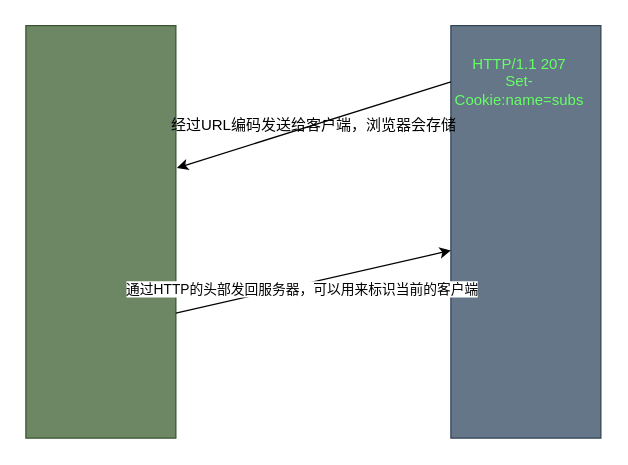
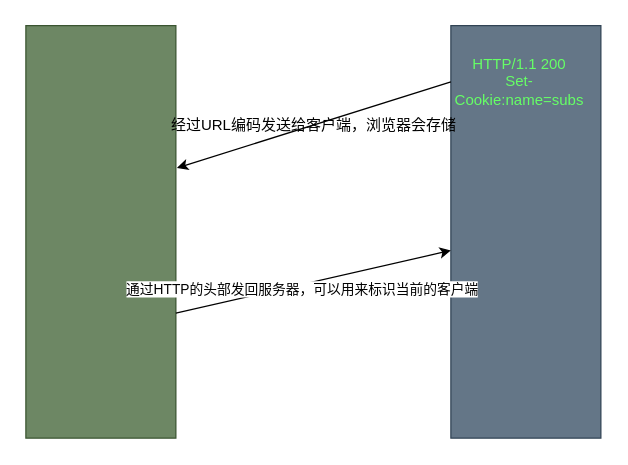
node "HTTP/1.1 207 Set-Cookie:name=subs": label "HTTP/1.1 207 Set-Cookie:name=subs" -> "HTTP/1.1 200 Set-Cookie:name=subs"
